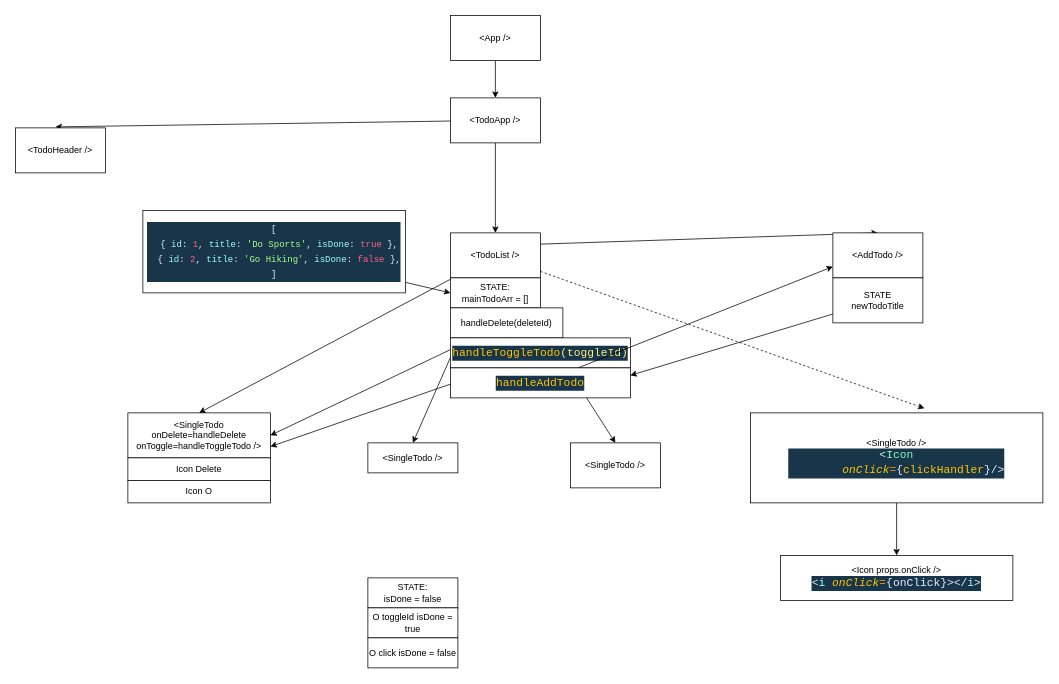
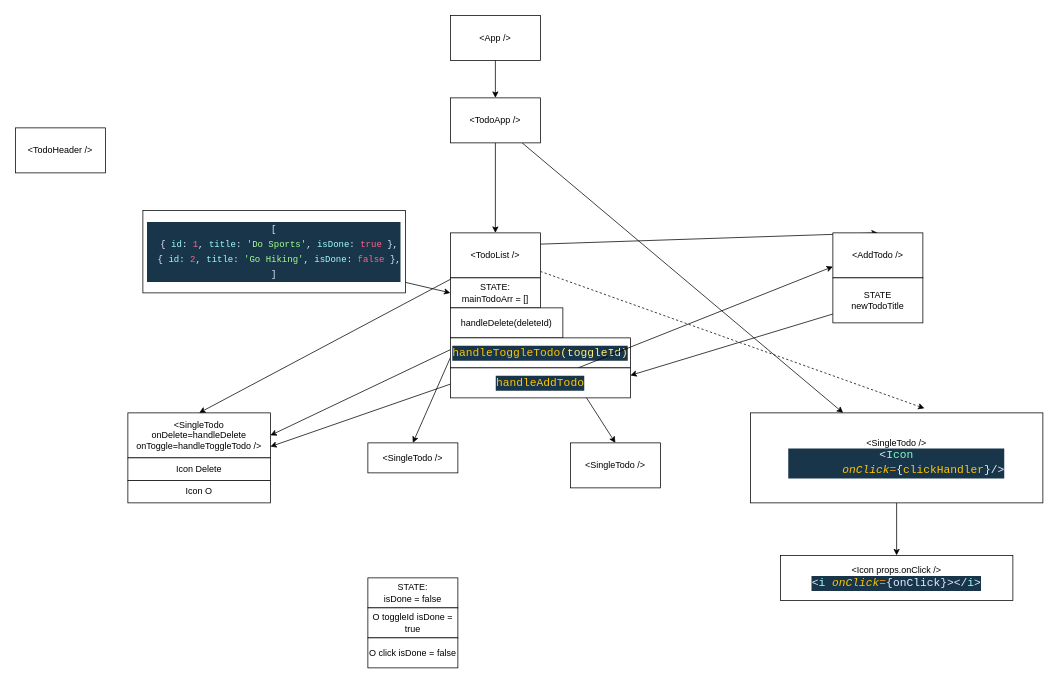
edge "<TodoApp />" -> "<TodoHeader />": now "<TodoApp />" -> "<SingleTodo /> <Icon onClick={clickHandler}/>"
